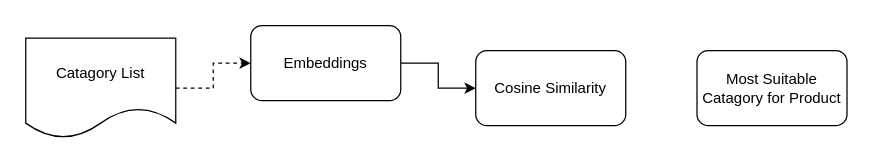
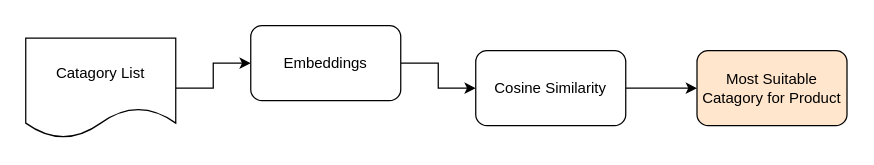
edge "Catagory List" -> "Embeddings": style dashed -> solid
edge "Cosine Similarity" -> "Most Suitable Catagory for Product": added
node "Most Suitable Catagory for Product": fillcolor #ffffff -> #ffe6cc
